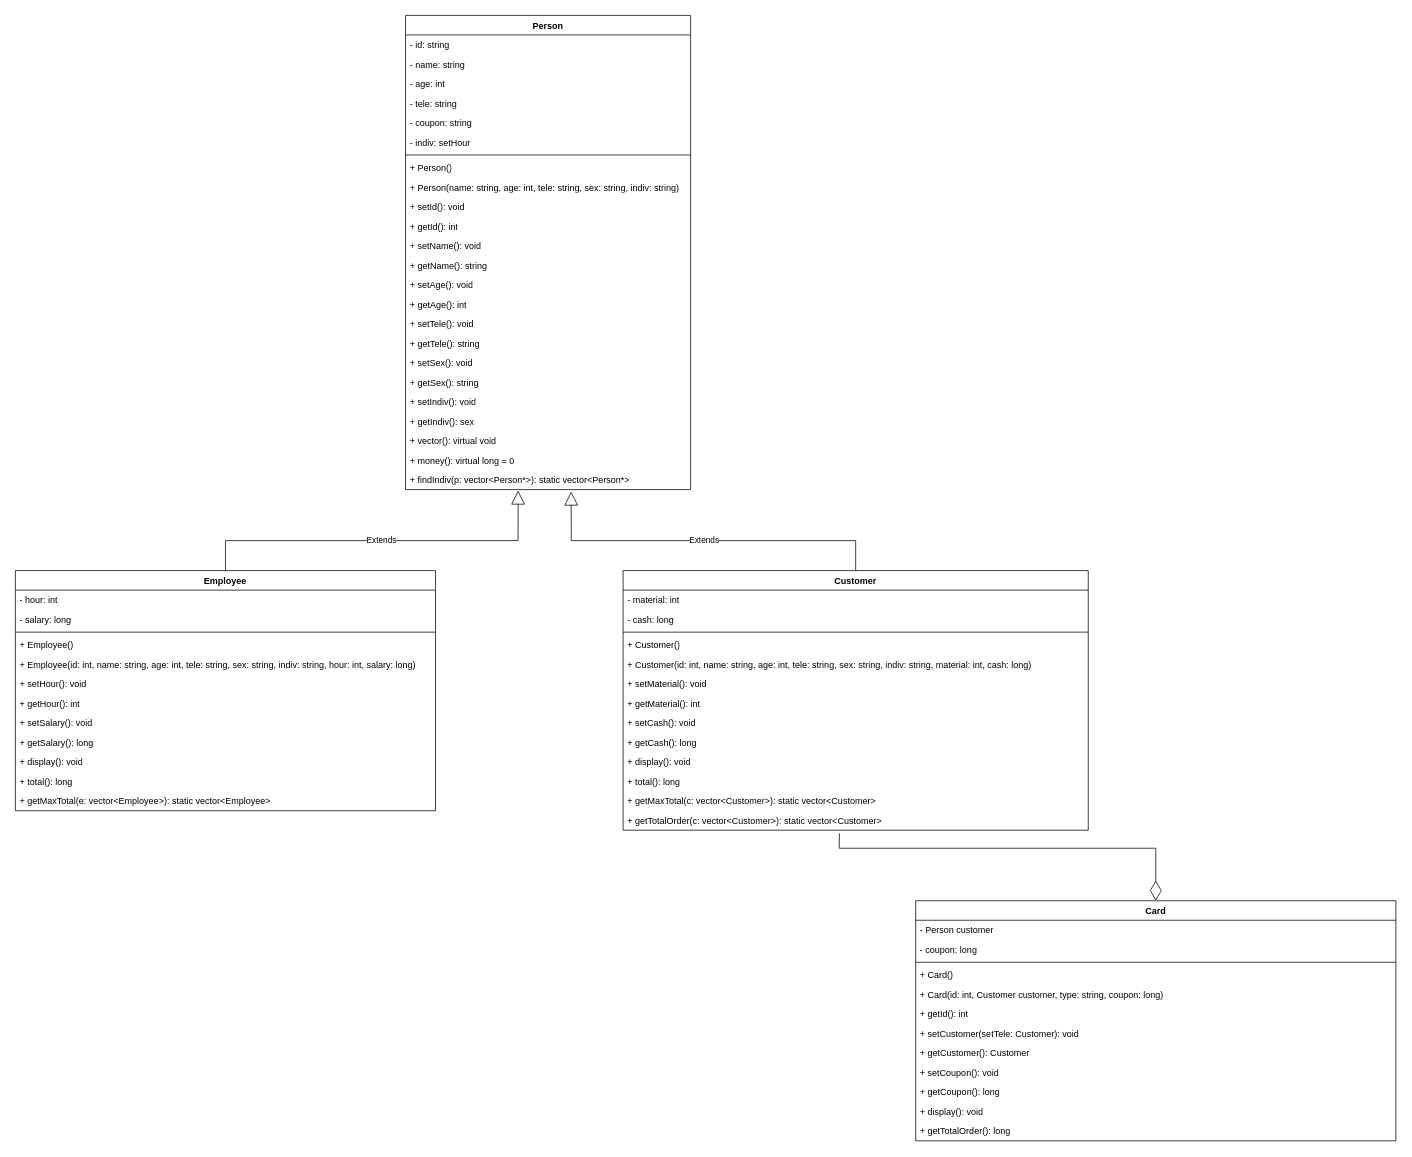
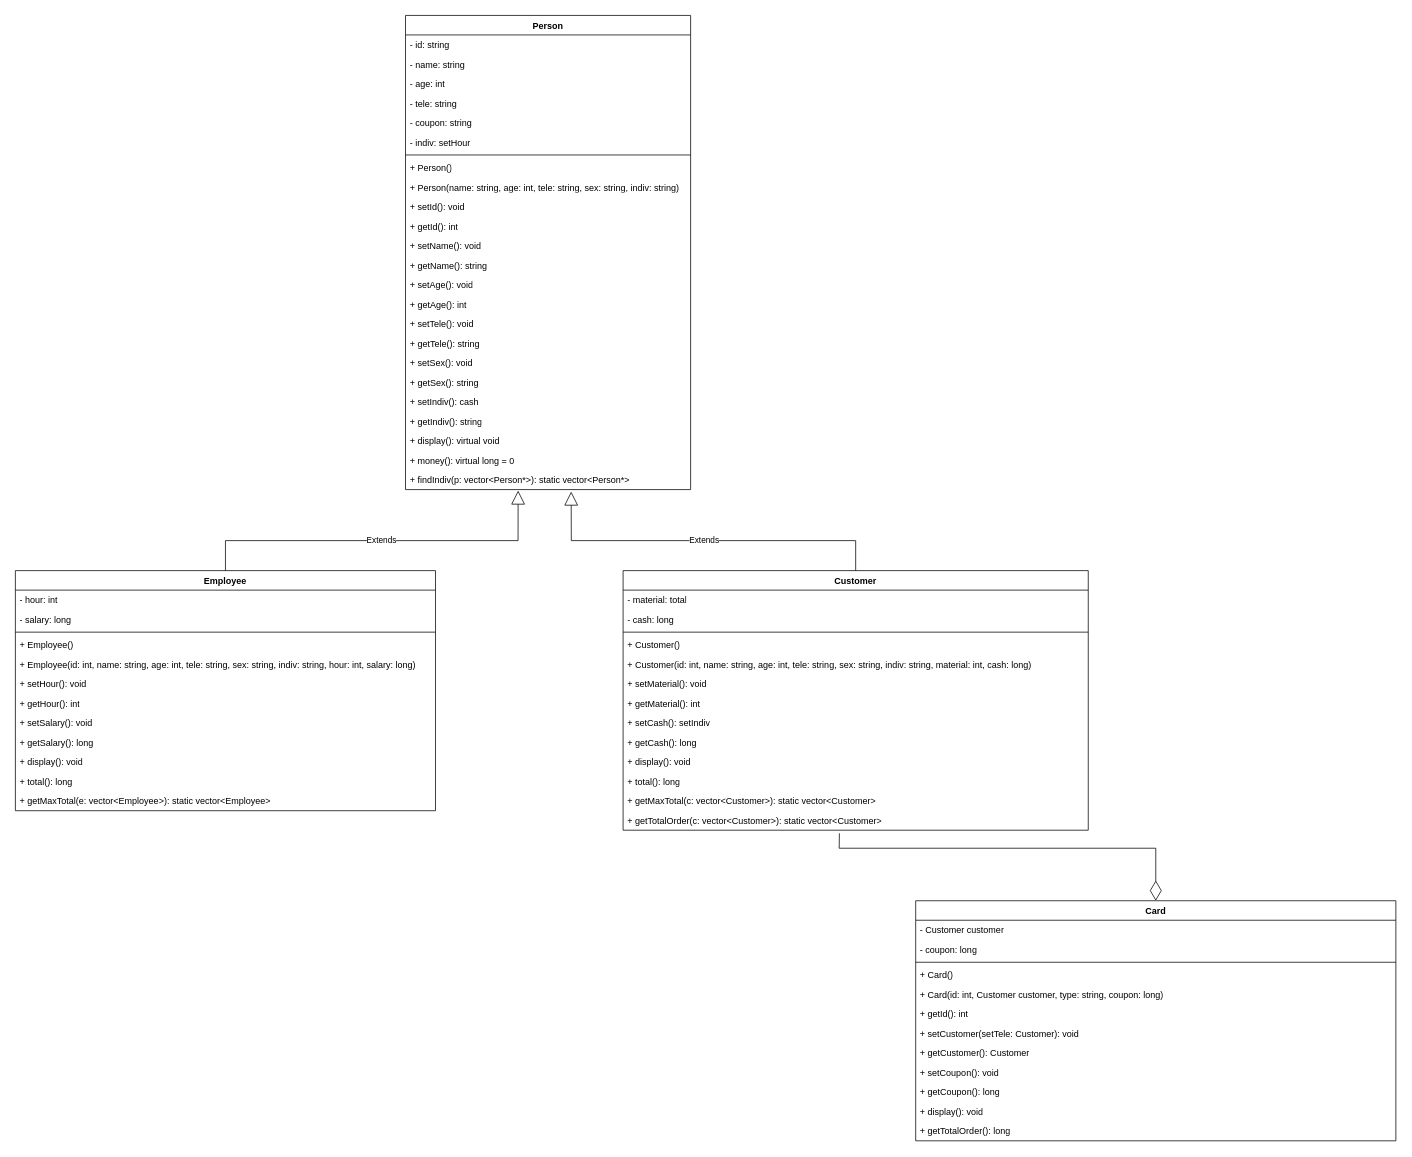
node "+ setIndiv(): void": label "+ setIndiv(): void" -> "+ setIndiv(): cash"
node "+ getIndiv(): sex": label "+ getIndiv(): sex" -> "+ getIndiv(): string"
node "+ vector(): virtual void": label "+ vector(): virtual void" -> "+ display(): virtual void"
node "- material: int": label "- material: int" -> "- material: total"
node "+ setCash(): void": label "+ setCash(): void" -> "+ setCash(): setIndiv"
node "- Person customer": label "- Person customer" -> "- Customer customer"
